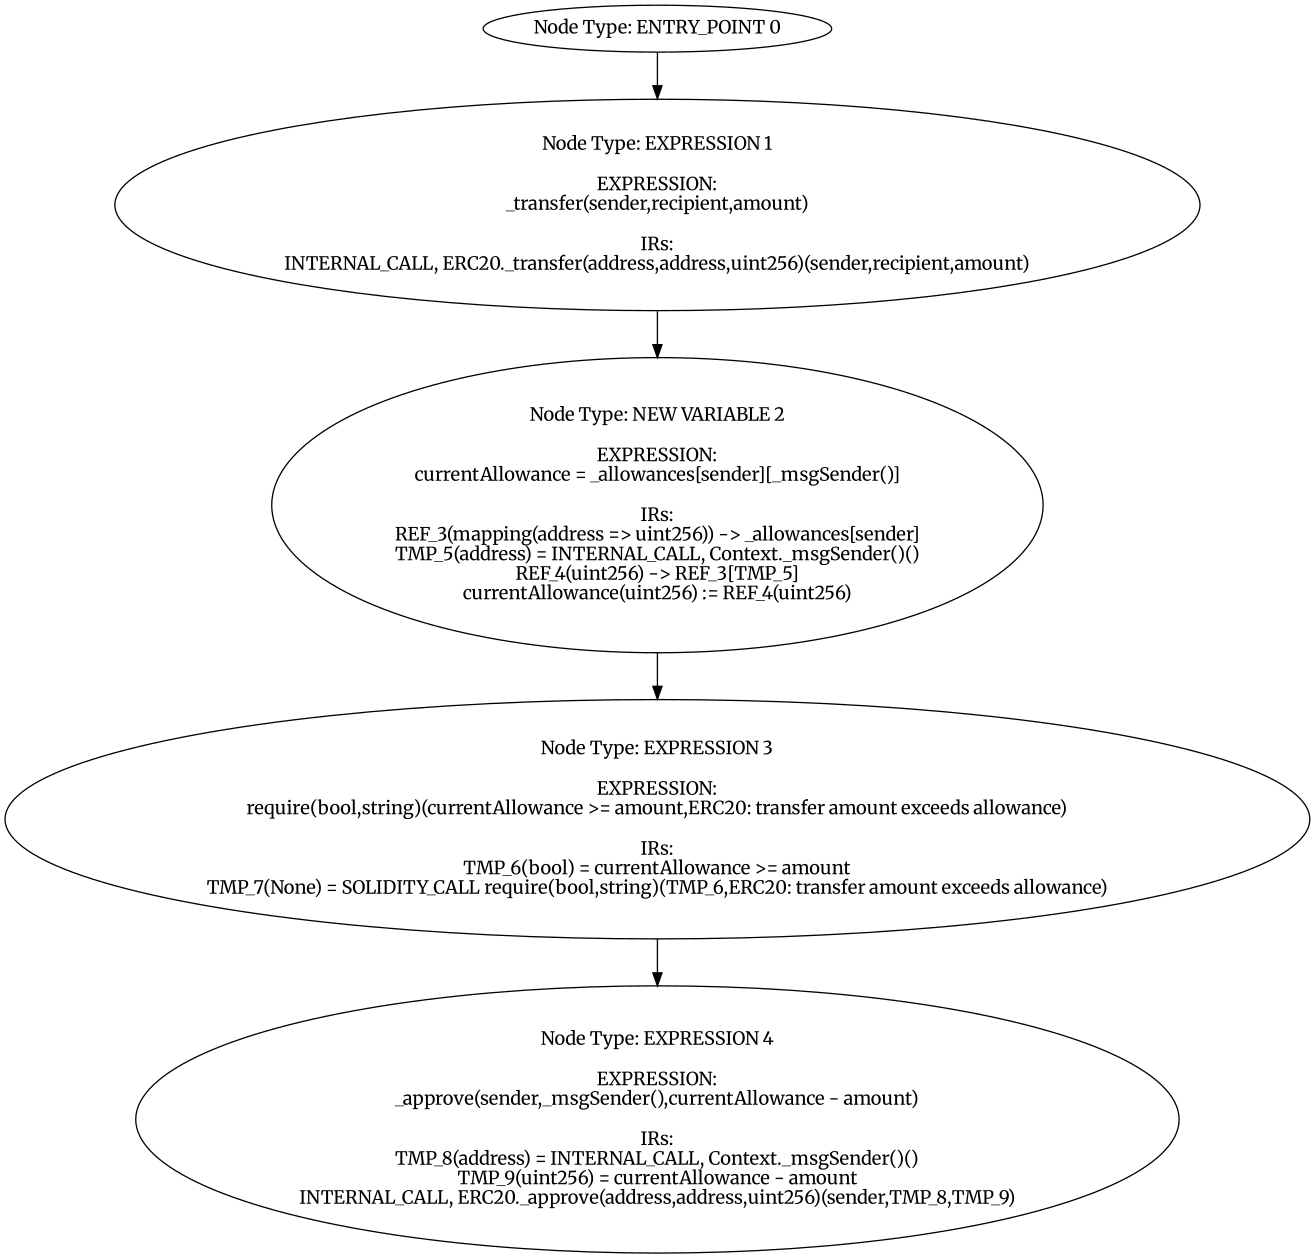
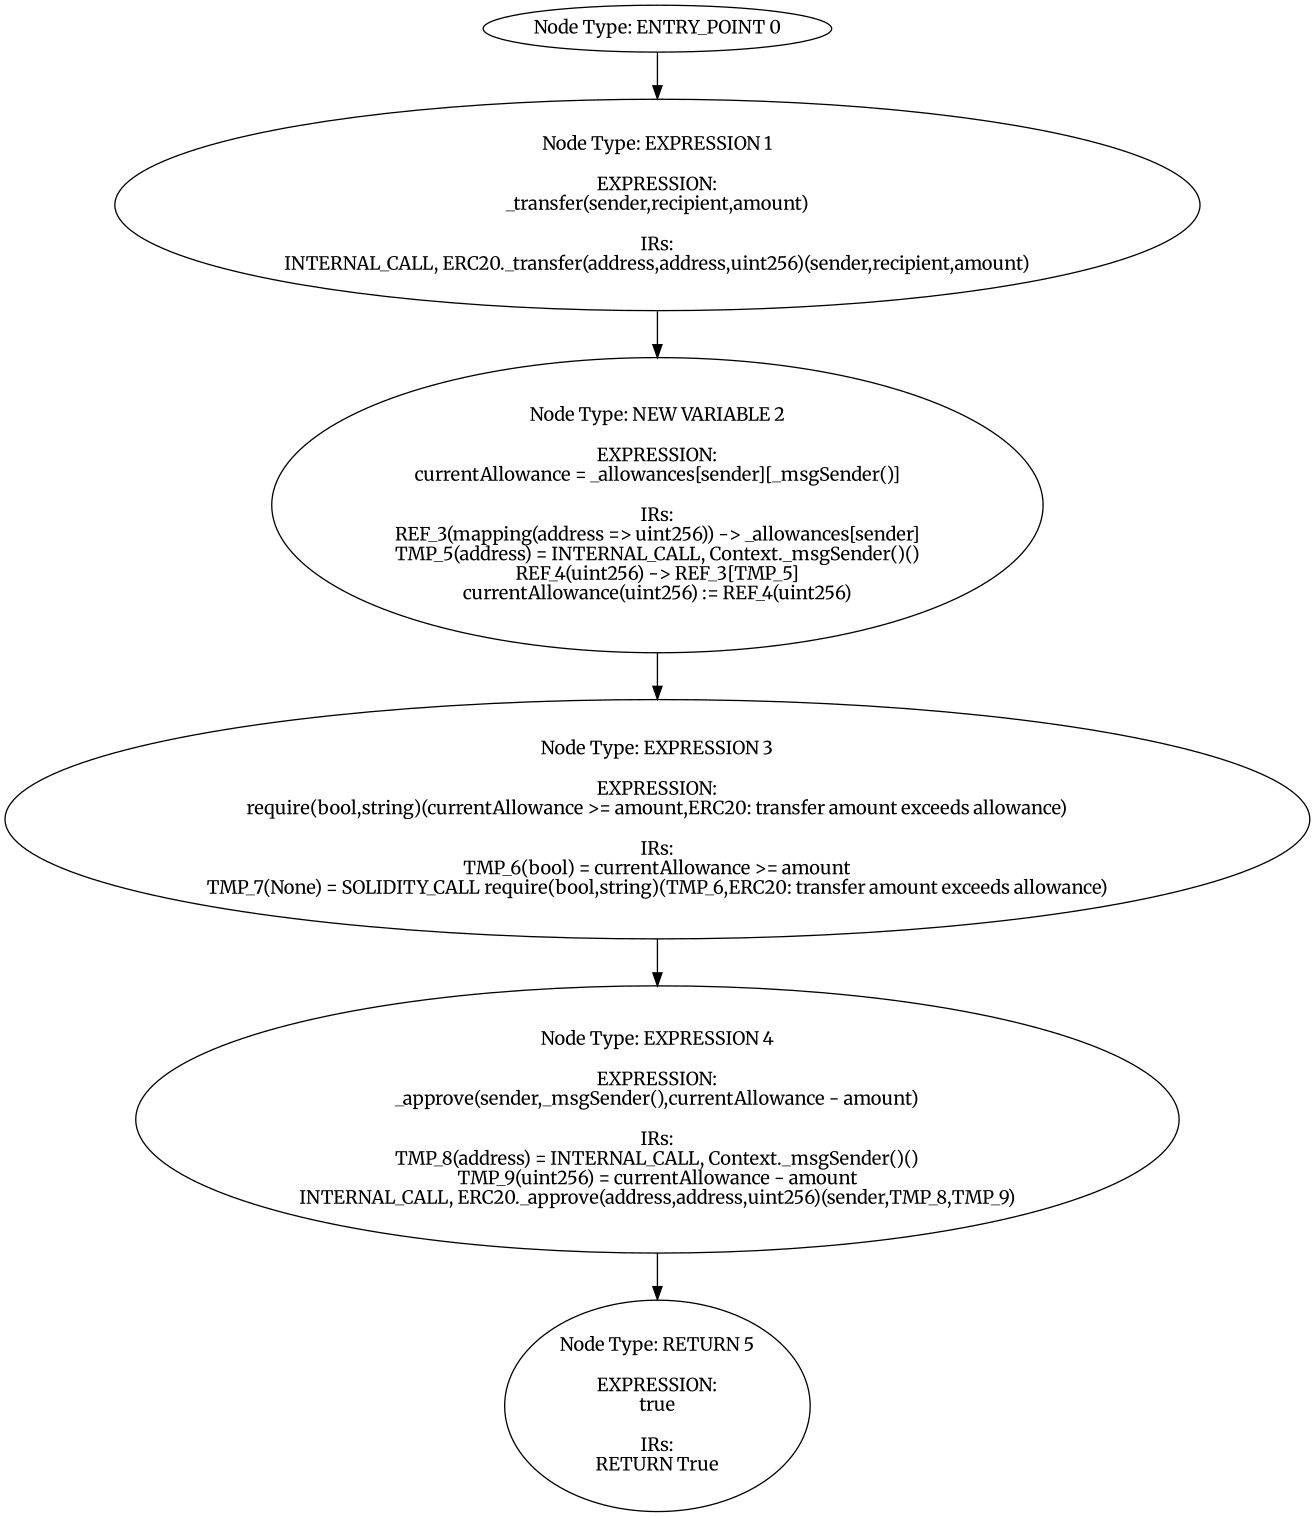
node "Node Type: RETURN 5 EXPRESSION: true IRs: RETURN True": added
